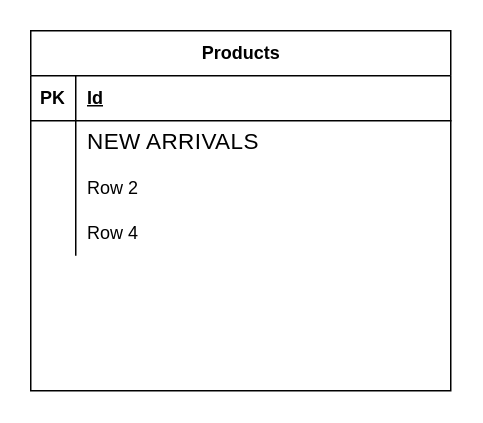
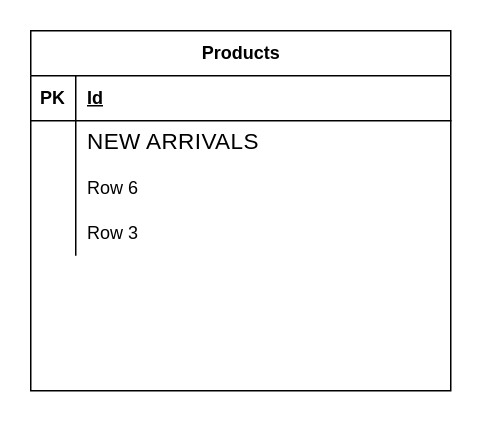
node "Row 2": label "Row 2" -> "Row 6"
node "Row 4": label "Row 4" -> "Row 3"
